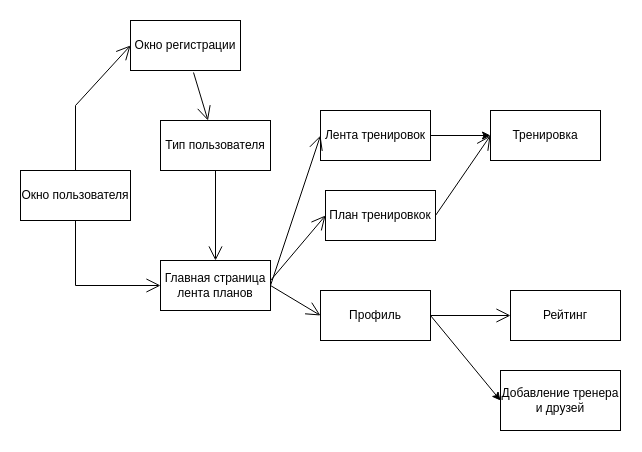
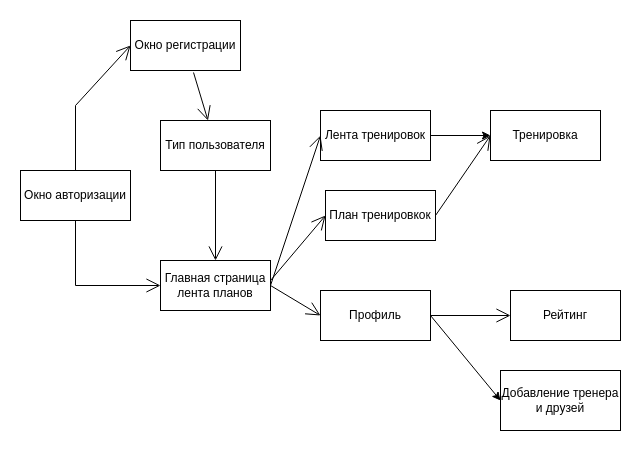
node "Окно пользователя": label "Окно пользователя" -> "Окно авторизации"
